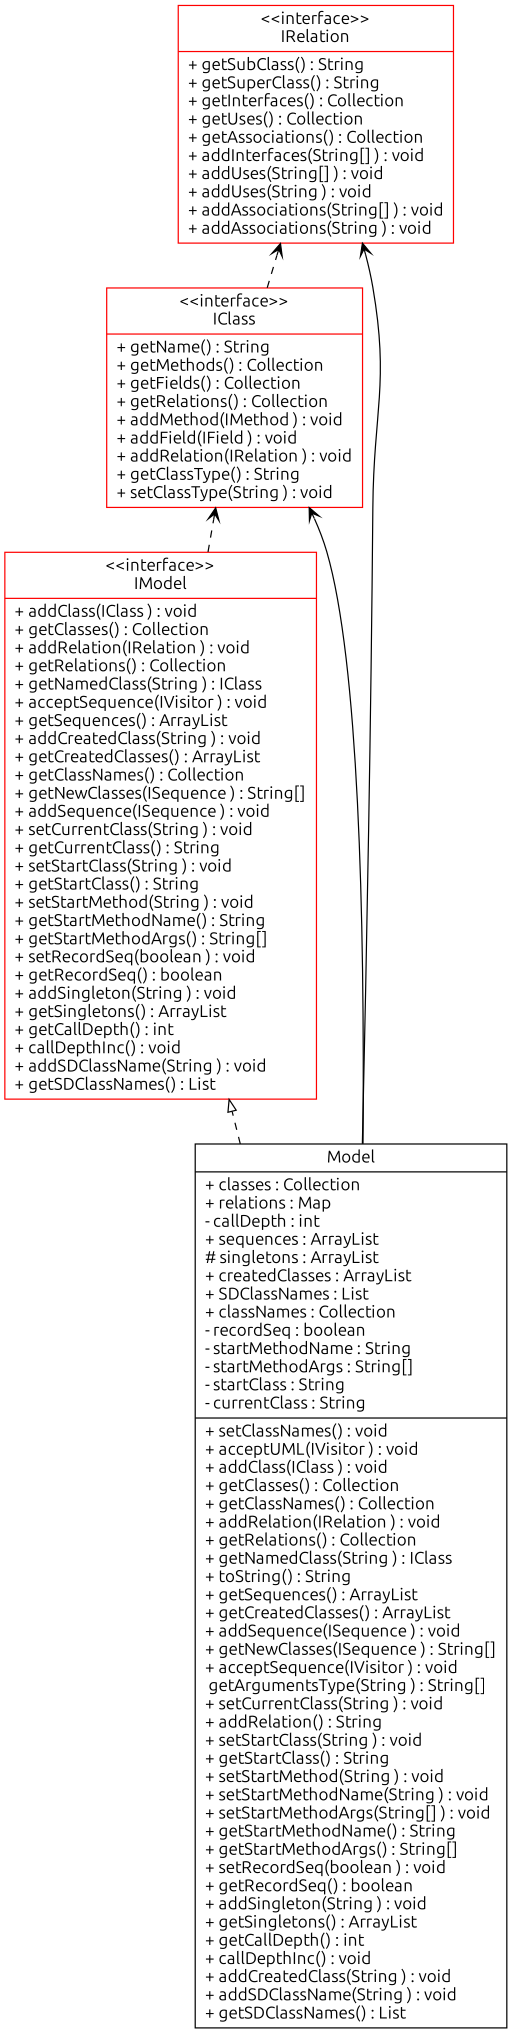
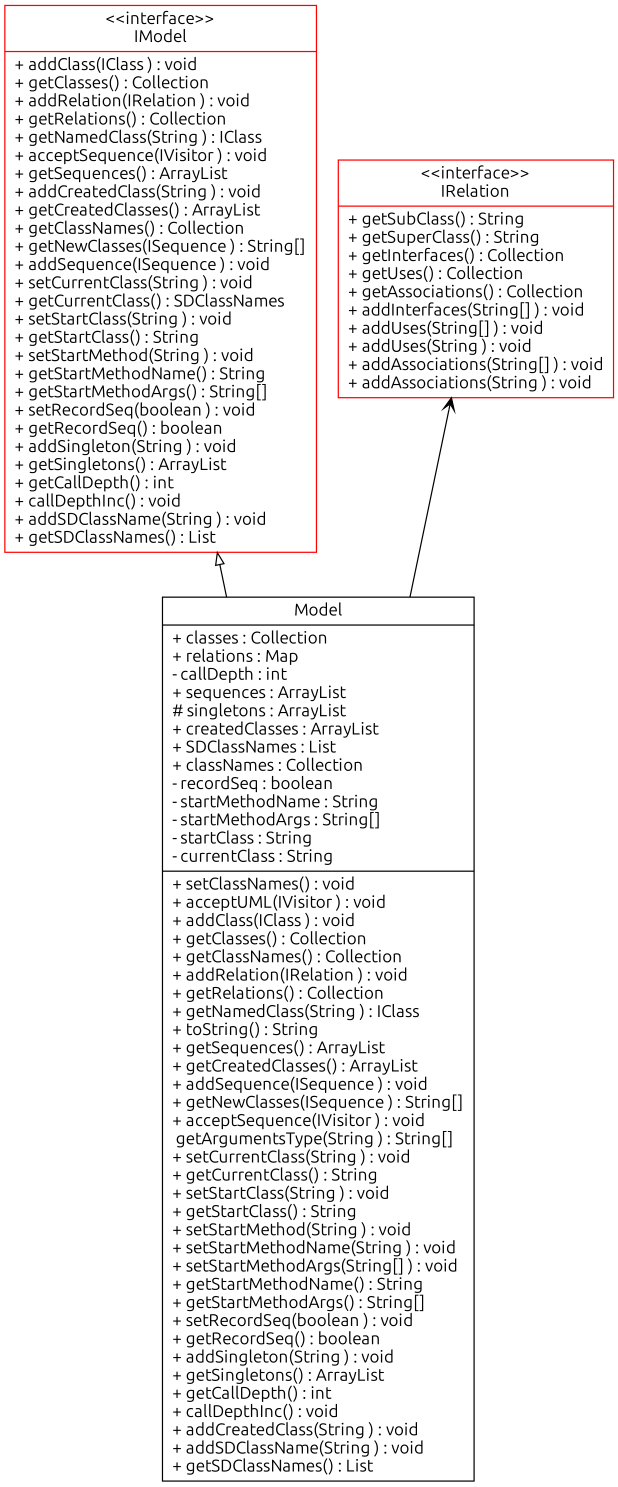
node "IClass": removed
node "IModel": text "+ getCurrentClass() : String" -> "+ getCurrentClass() : SDClassNames"
edge "Model" -> "IModel": style dashed -> solid
node "Model": text "+ addRelation() : String" -> "+ getCurrentClass() : String"
